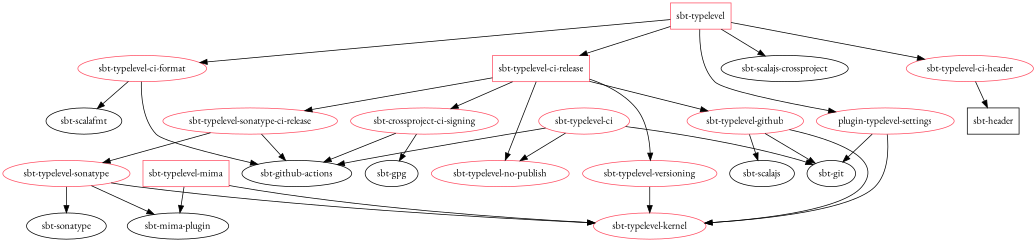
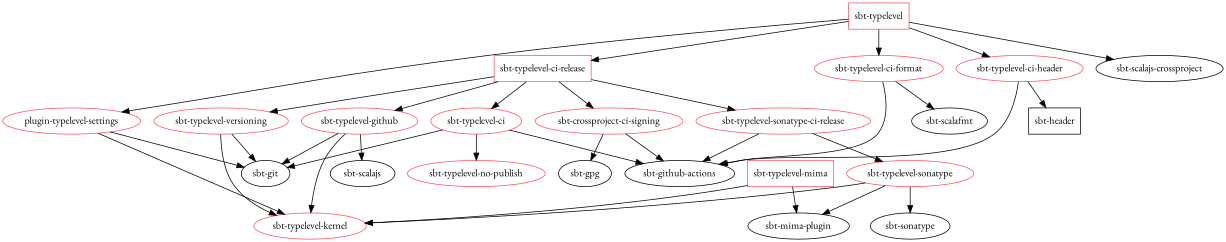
edge "sbt-typelevel-ci-release" -> "sbt-typelevel-no-publish": now "sbt-typelevel-ci-release" -> "sbt-typelevel-ci"
edge "sbt-typelevel-versioning" -> "sbt-git": added
edge "sbt-typelevel-ci-header" -> "sbt-github-actions": added
